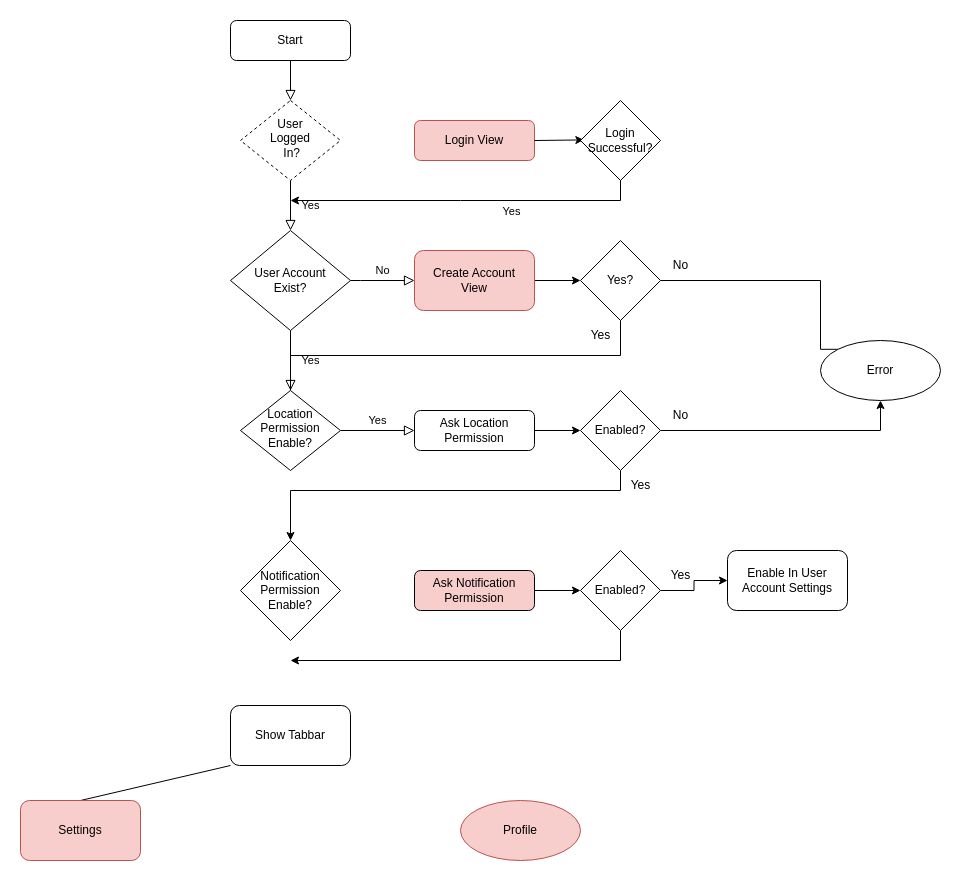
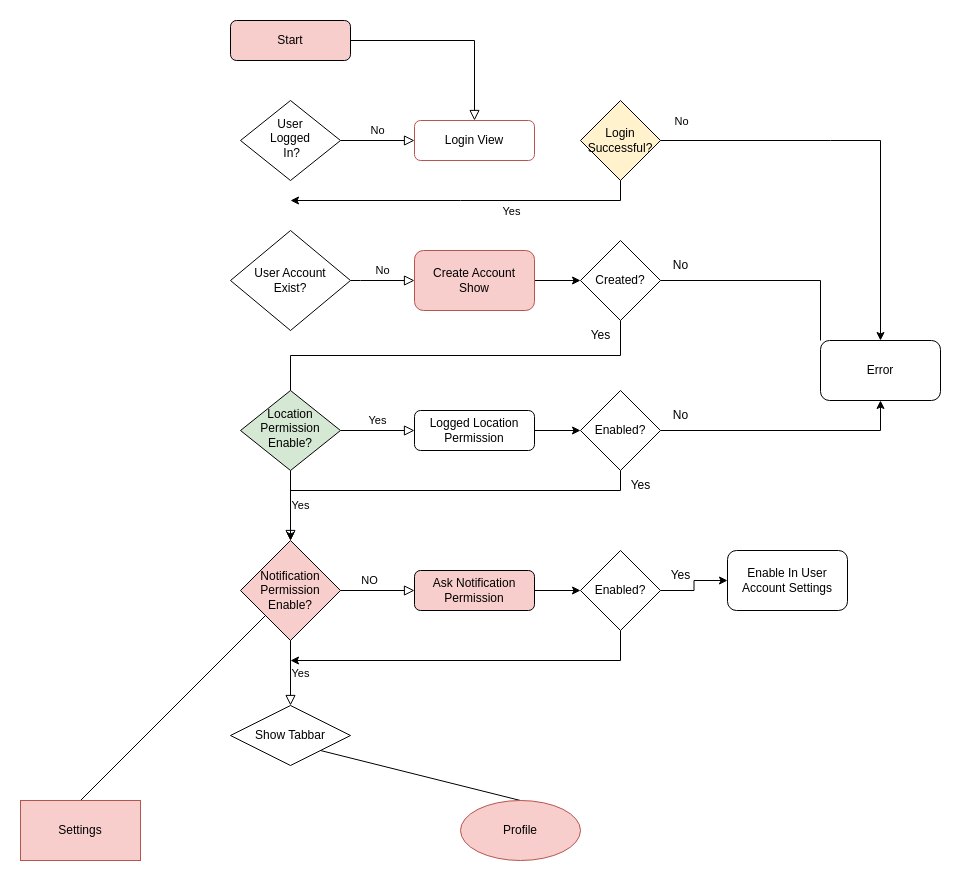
node "Start": fillcolor #ffffff -> #f8cecc
edge "Start" -> "User Logged In?": now "Start" -> "Login View"
edge "Login View" -> "Login Successful?": removed
node "User Logged In?": style dashed -> solid
edge "User Logged In?" -> "Login View": added, label "No"
node "Login View": fillcolor #f8cecc -> #ffffff
node "Login Successful?": fillcolor #ffffff -> #fff2cc
edge "Login Successful?" -> "Error": added, label "No"
edge "User Logged In?" -> "User Account Exist?": removed, label "Yes"
node "Create Account View": label "Create Account View" -> "Create Account Show"
node "Yes?": label "Yes?" -> "Created?"
edge "User Account Exist?" -> "Location Permission Enable?": removed, label "Yes"
node "Error": shape ellipse -> rounded rectangle
node "Location Permission Enable?": fillcolor #ffffff -> #d5e8d4
node "Ask Location Permission": label "Ask Location Permission" -> "Logged Location Permission"
edge "Location Permission Enable?" -> "Notification Permission Enable?": added, label "Yes"
node "Notification Permission Enable?": fillcolor #ffffff -> #f8cecc
edge "Notification Permission Enable?" -> "Ask Notification Permission": added, label "NO"
edge "Notification Permission Enable?" -> "Show Tabbar": added, label "Yes"
node "Show Tabbar": shape rounded rectangle -> diamond
edge "Show Tabbar" -- "Profile": added
edge "Show Tabbar" -- "Settings": now "Notification Permission Enable?" -- "Settings"
node "Settings": shape rounded rectangle -> rectangle
